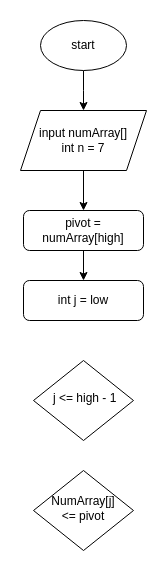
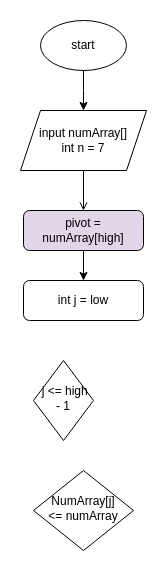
edge "input numArray[] int n = 7" -> "pivot = numArray[high]": arrowhead classic -> open
node "pivot = numArray[high]": fillcolor #ffffff -> #e1d5e7
node "j <= high - 1": size 100x80 -> 60x80
node "NumArray[j] <= pivot": label "NumArray[j] <= pivot" -> "NumArray[j] <= numArray"
